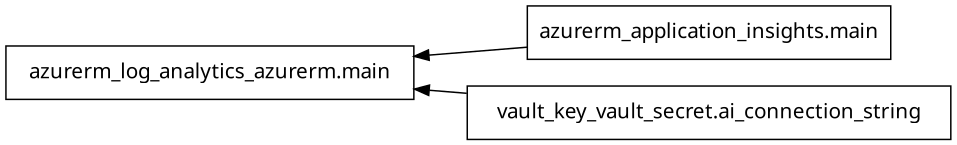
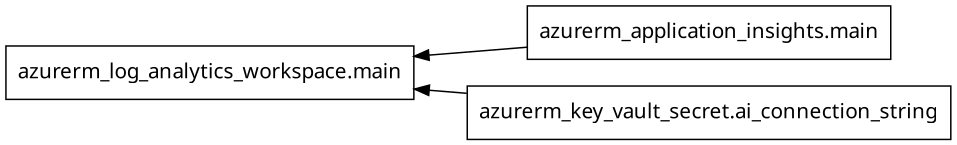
node "azurerm_log_analytics_azurerm.main": label "azurerm_log_analytics_azurerm.main" -> "azurerm_log_analytics_workspace.main"
node "vault_key_vault_secret.ai_connection_string": label "vault_key_vault_secret.ai_connection_string" -> "azurerm_key_vault_secret.ai_connection_string"
